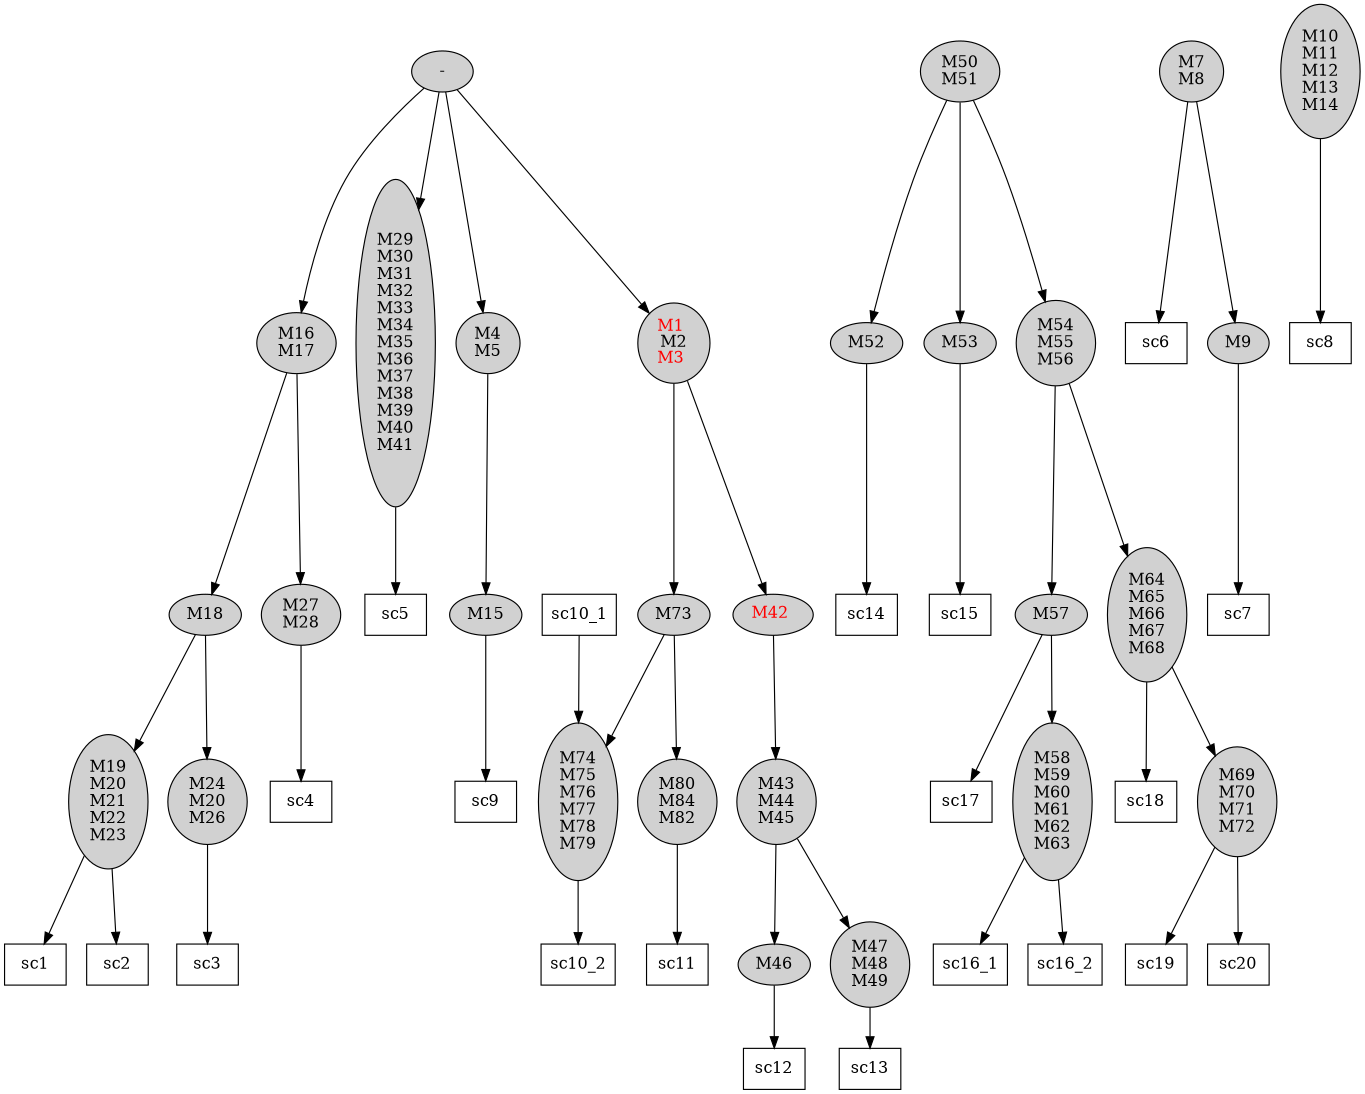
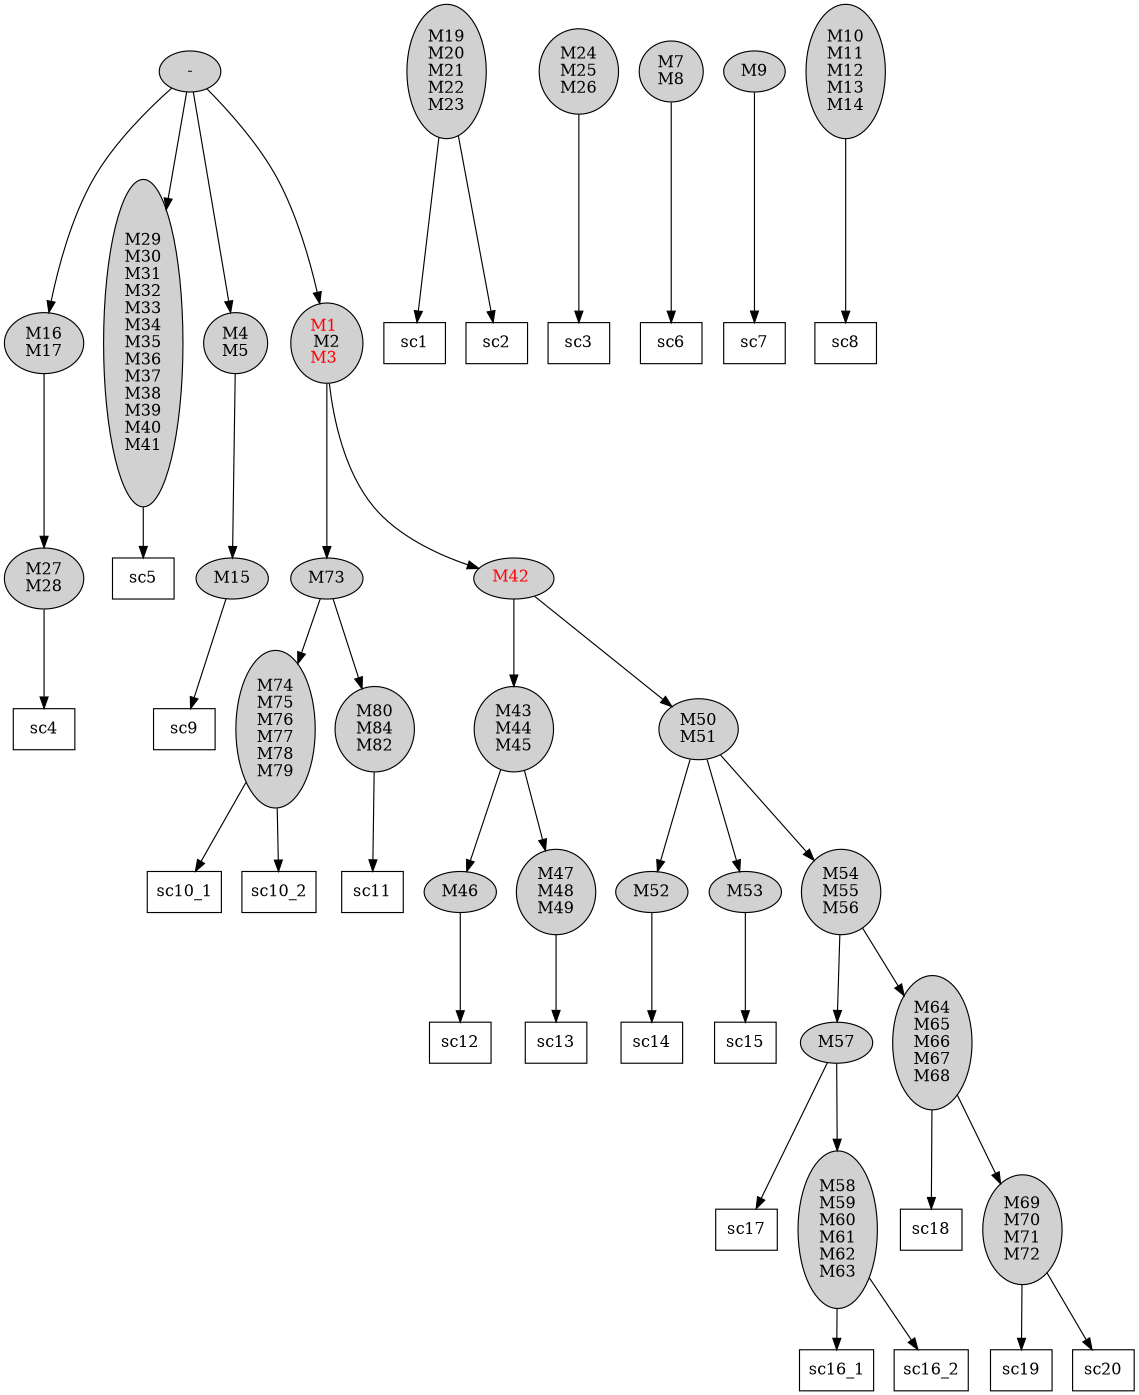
edge "M7" -> "M9": removed
node "M18": removed
edge "M42" -> "M50": added
edge "sc10_1" -> "M74": reversed
node "M24": text "M20" -> "M25"
